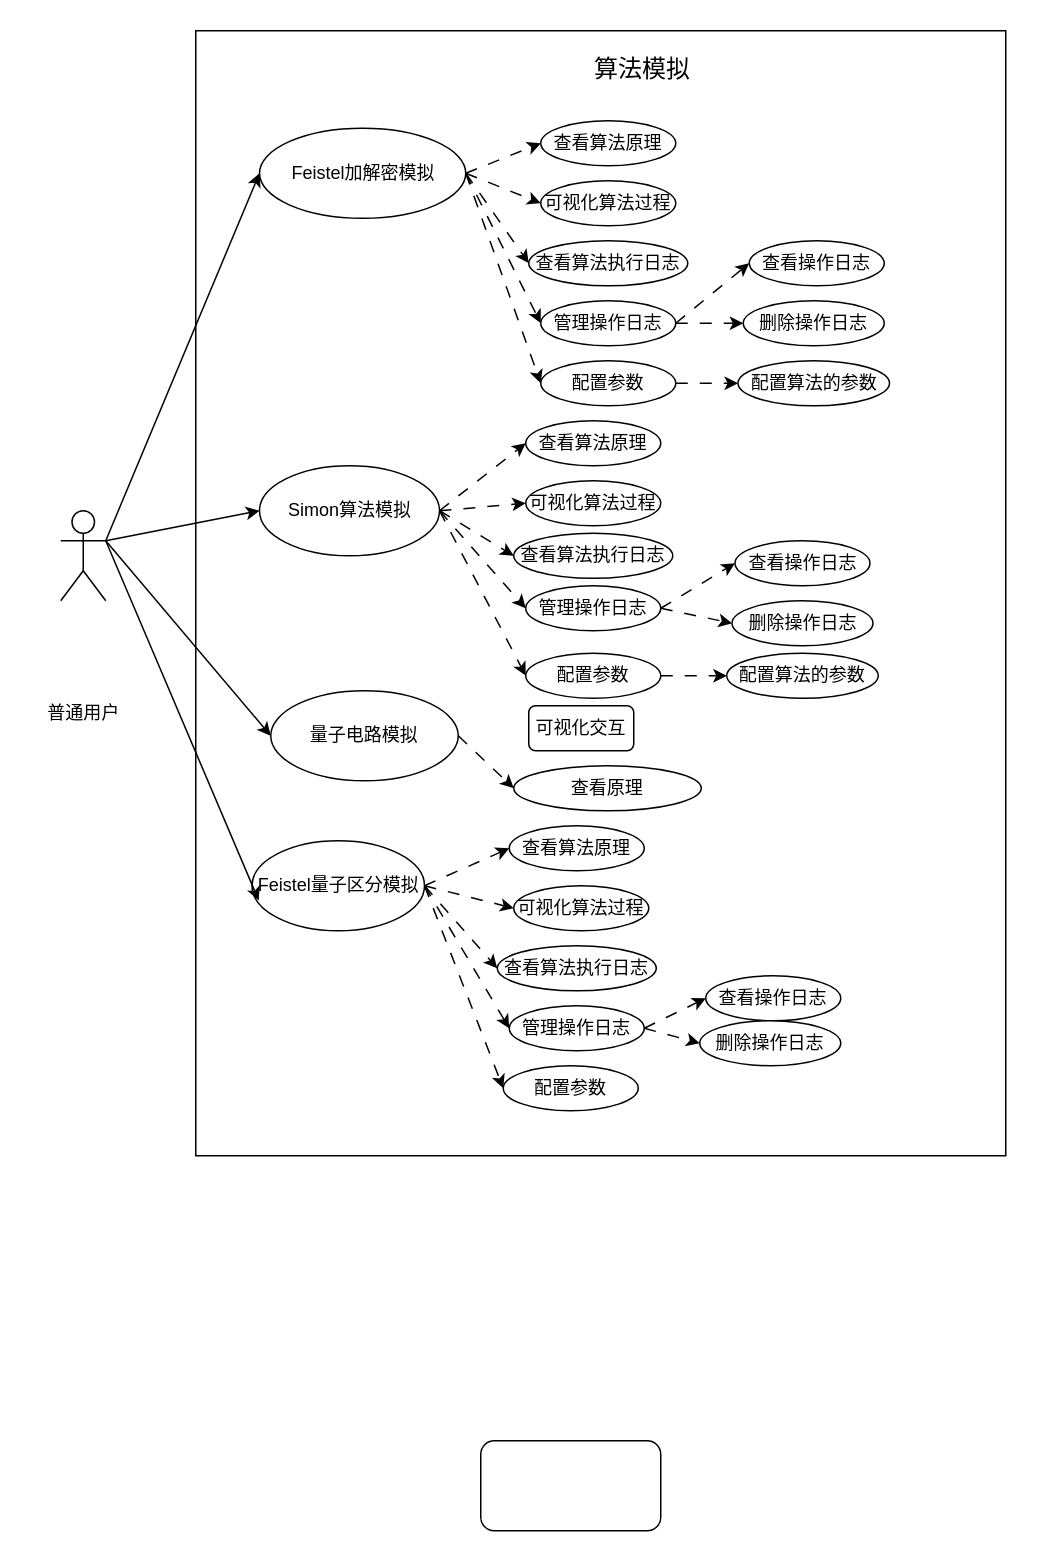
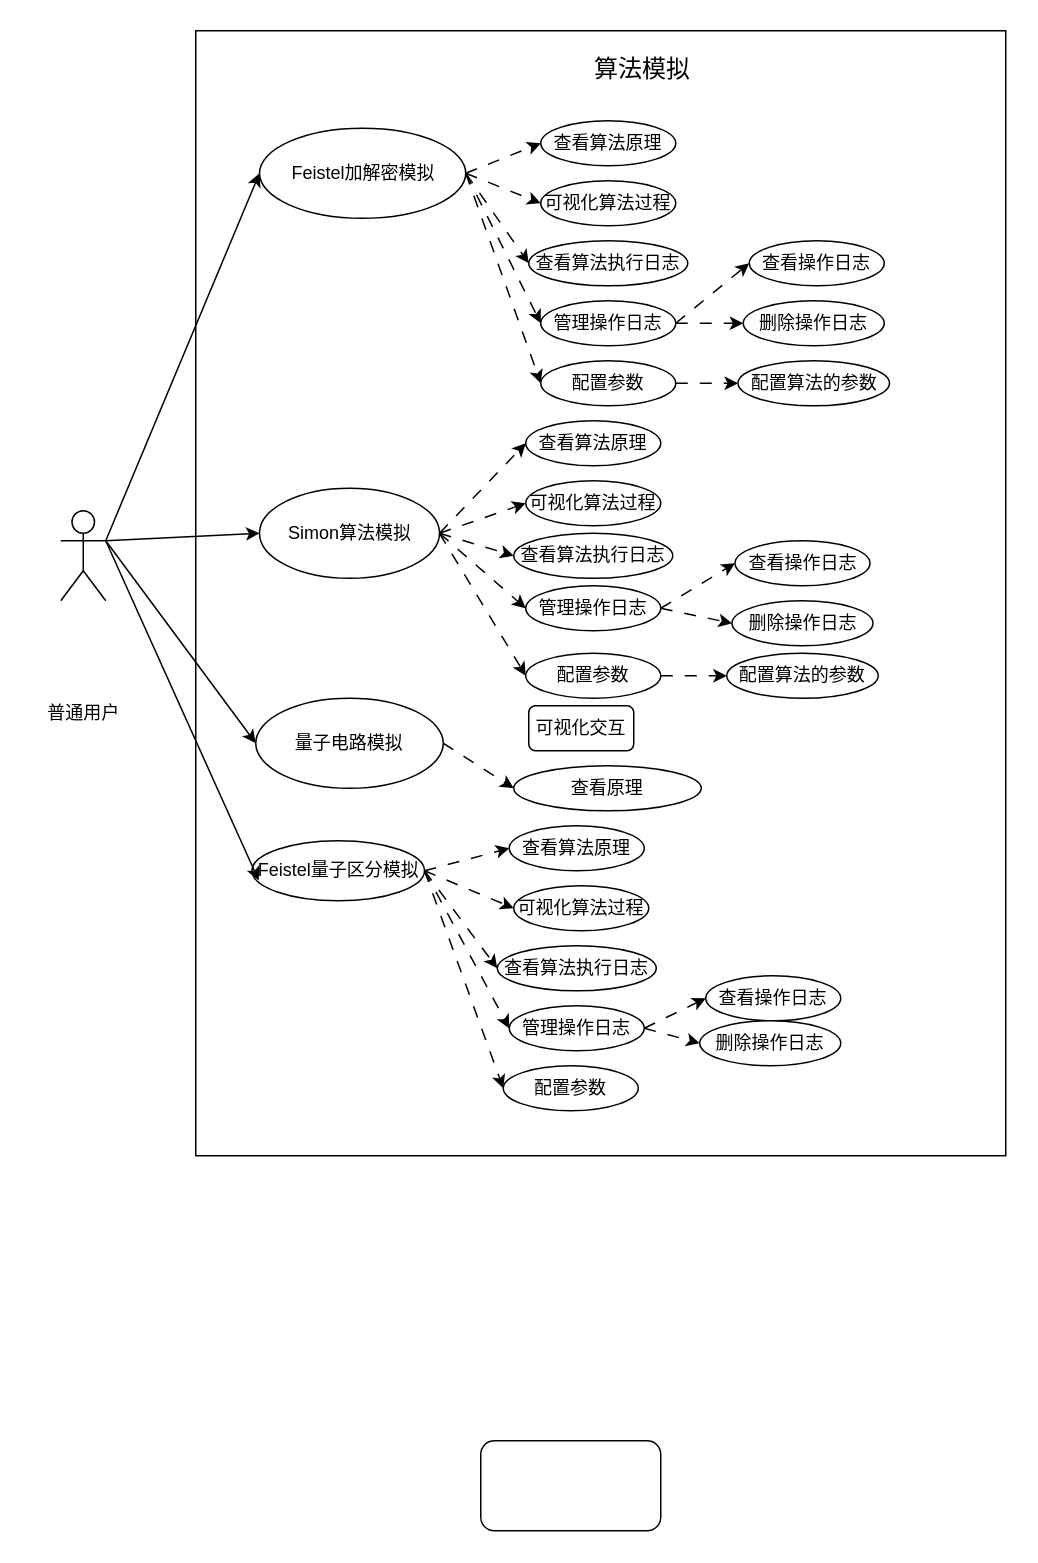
node "Simon算法模拟": moved (350, 511) -> (350, 533)
node "量子电路模拟": moved (365, 736) -> (350, 743)
node "Feistel量子区分模拟": size 173x90 -> 173x60
